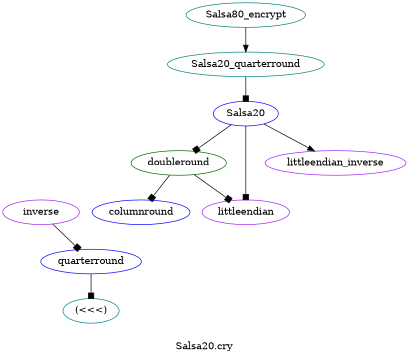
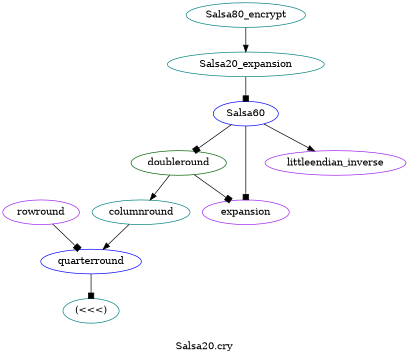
node "Salsa20_quarterround": label "Salsa20_quarterround" -> "Salsa20_expansion"
node "Salsa20": label "Salsa20" -> "Salsa60"
edge "doubleround" -> "columnround": arrowhead box -> normal
node "inverse": label "inverse" -> "rowround"
node "columnround": color blue -> teal
node "littleendian": label "littleendian" -> "expansion"
edge "columnround" -> "quarterround": added
